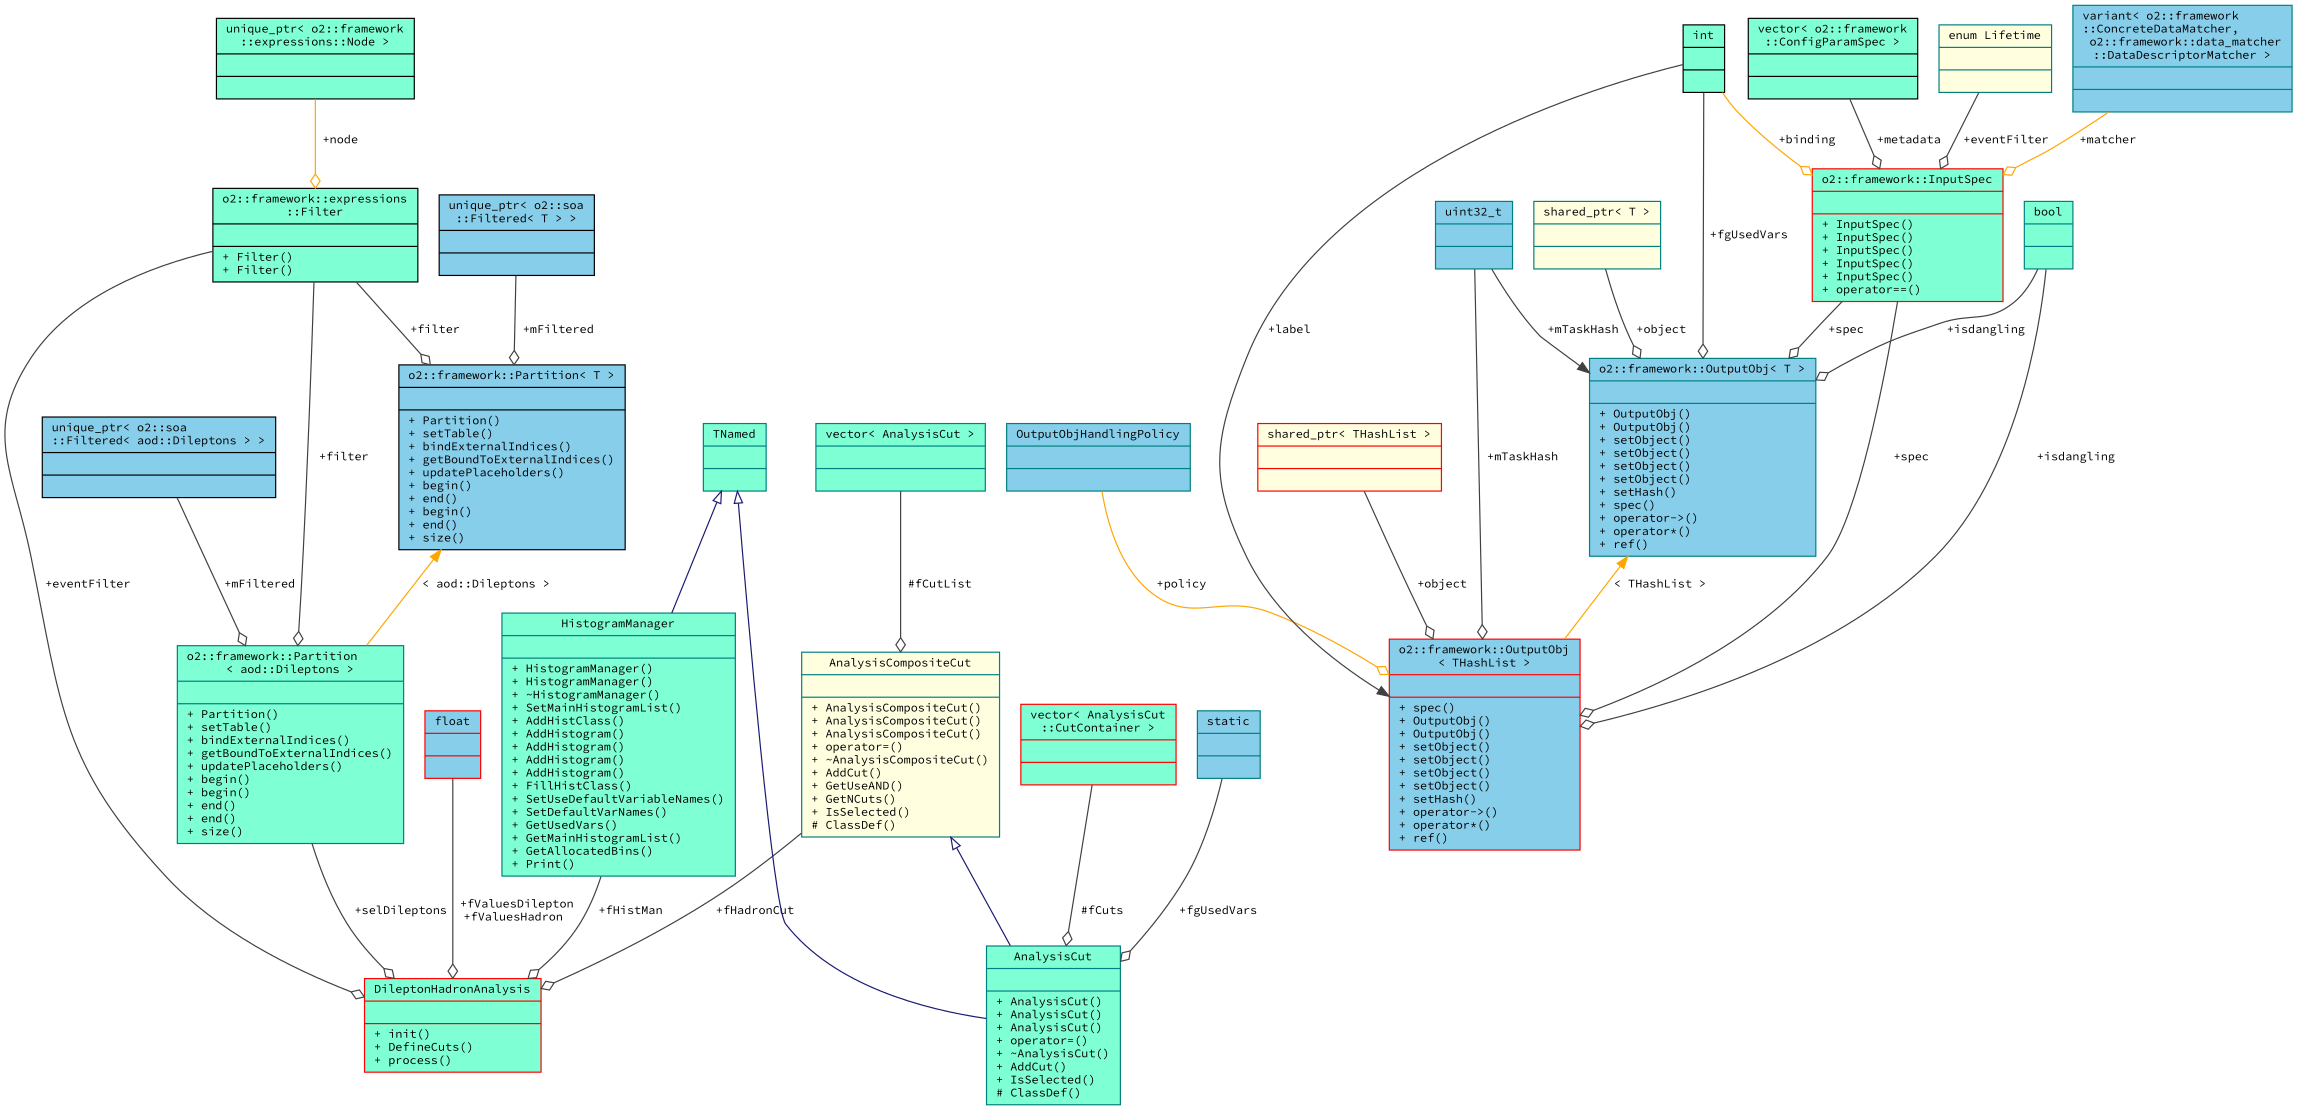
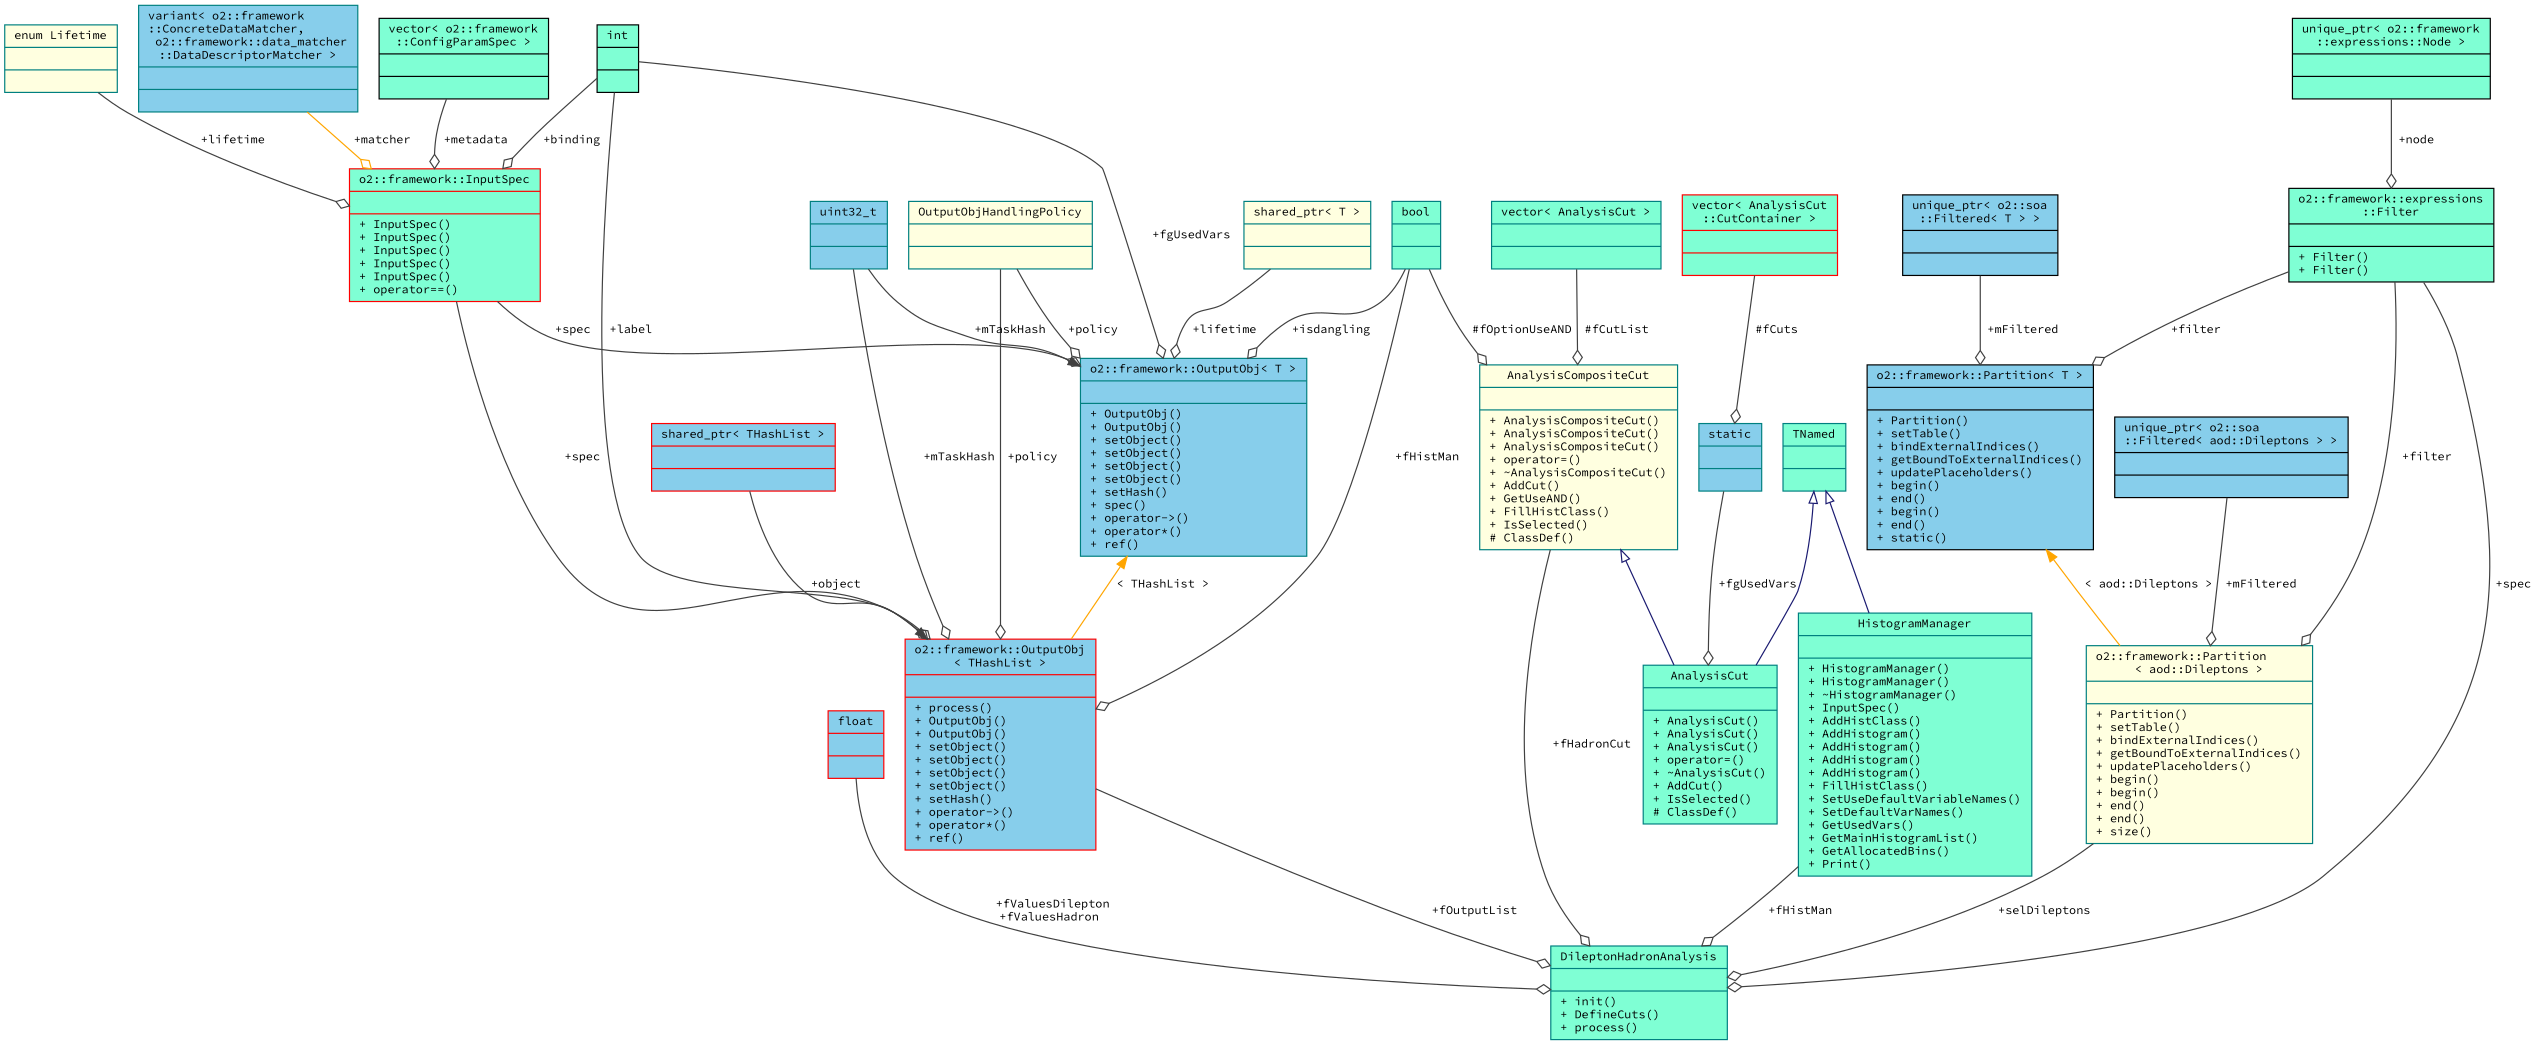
edge "int" -> "o2::framework::InputSpec": color orange -> grey25
edge "unique_ptr< o2::framework" -> "o2::framework::expressions": color orange -> grey25
edge "enum Lifetime" -> "o2::framework::InputSpec": label " +eventFilter" -> " +lifetime"
edge "int" -> "o2::framework::OutputObj": arrowhead normal -> odiamond
edge "OutputObjHandlingPolicy" -> "o2::framework::OutputObj< T >": added, label "+policy"
edge "bool" -> "AnalysisCompositeCut": added, label "#fOptionUseAND"
edge "shared_ptr< T >" -> "o2::framework::OutputObj< T >": label " +object" -> " +lifetime"
node "OutputObjHandlingPolicy": fillcolor skyblue -> lightyellow
node "shared_ptr< THashList >": fillcolor lightyellow -> skyblue
edge "bool" -> "o2::framework::OutputObj": label " +isdangling" -> " +fHistMan"
node "o2::framework::Partition< T >": text "+ size()" -> "+ static()"
edge "shared_ptr< THashList >" -> "o2::framework::OutputObj": arrowhead odiamond -> normal
edge "o2::framework::expressions" -> "DileptonHadronAnalysis": label " +eventFilter" -> " +spec"
edge "OutputObjHandlingPolicy" -> "o2::framework::OutputObj": color orange -> grey25
node "HistogramManager": text "+ SetMainHistogramList()" -> "+ InputSpec()"
node "o2::framework::OutputObj": text "+ spec()" -> "+ process()"
node "o2::framework::Partition": fillcolor aquamarine -> lightyellow
node "AnalysisCompositeCut": text "+ GetNCuts()" -> "+ FillHistClass()"
edge "vector< AnalysisCut" -> "AnalysisCut": now "vector< AnalysisCut" -> "static"
edge "o2::framework::OutputObj" -> "DileptonHadronAnalysis": added, label "+fOutputList"
node "DileptonHadronAnalysis": color red -> teal
